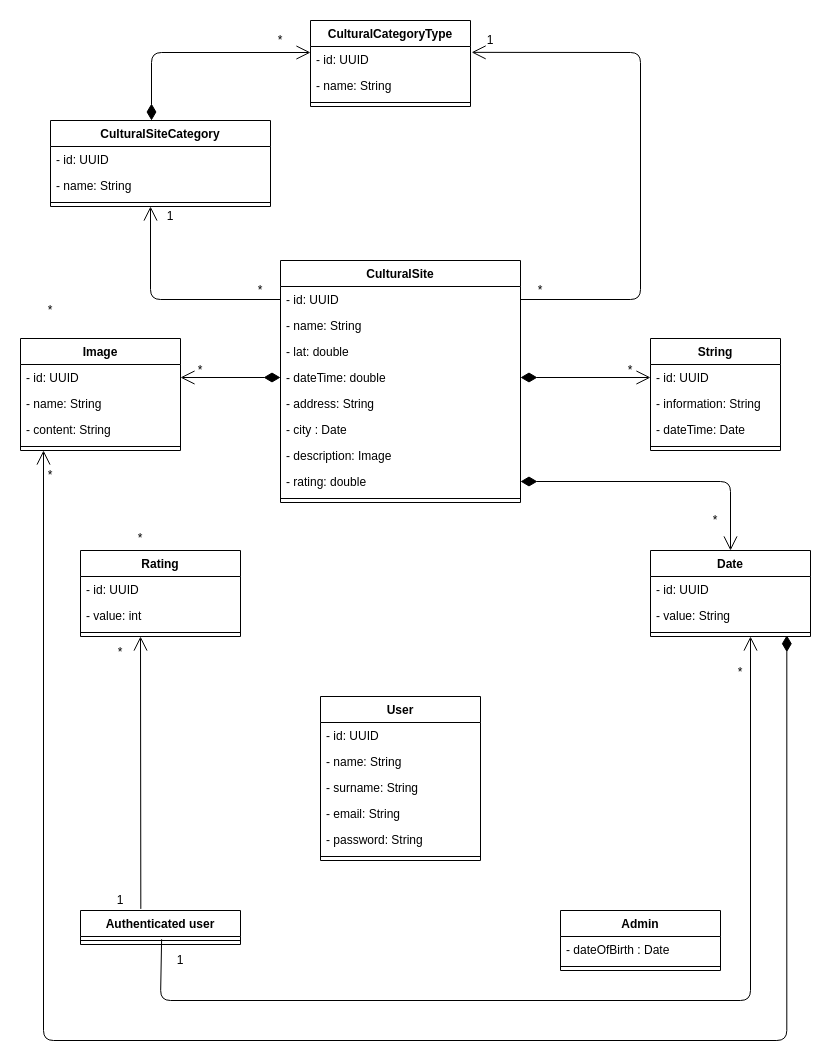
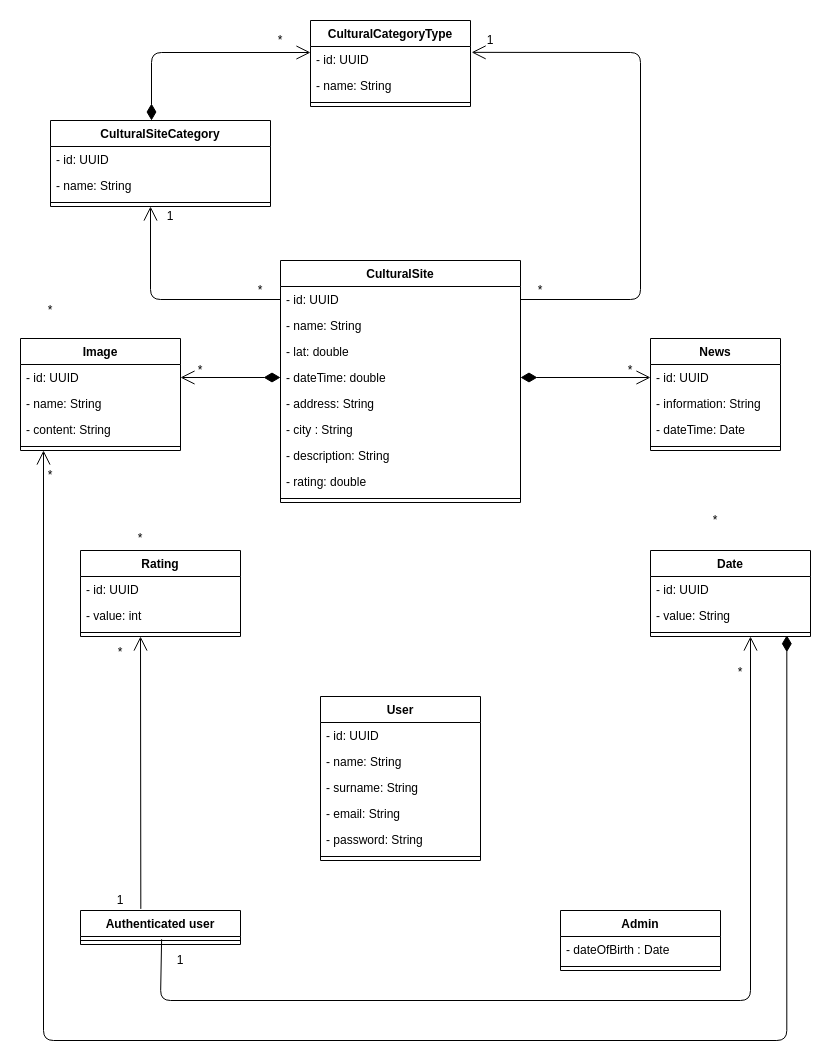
node "String": label "String" -> "News"
node "- city : Date": label "- city : Date" -> "- city : String"
node "- description: Image": label "- description: Image" -> "- description: String"
edge "- rating: double" -- "Date": removed
